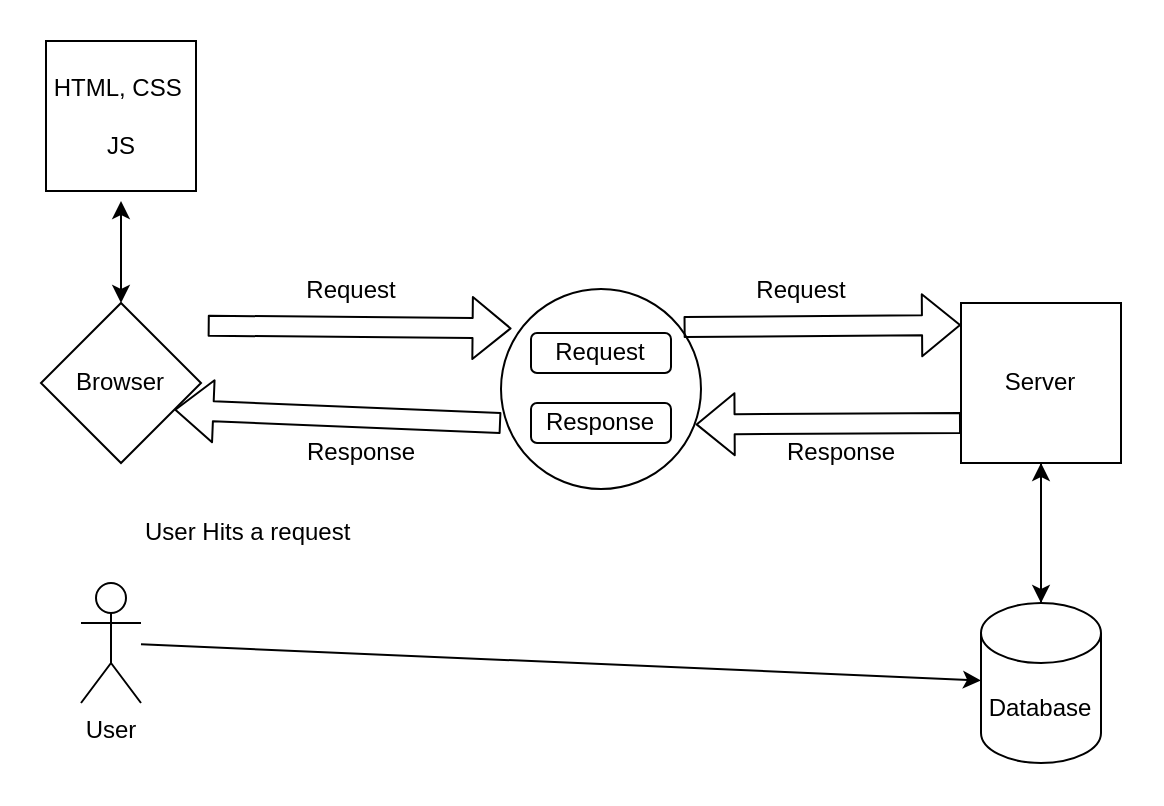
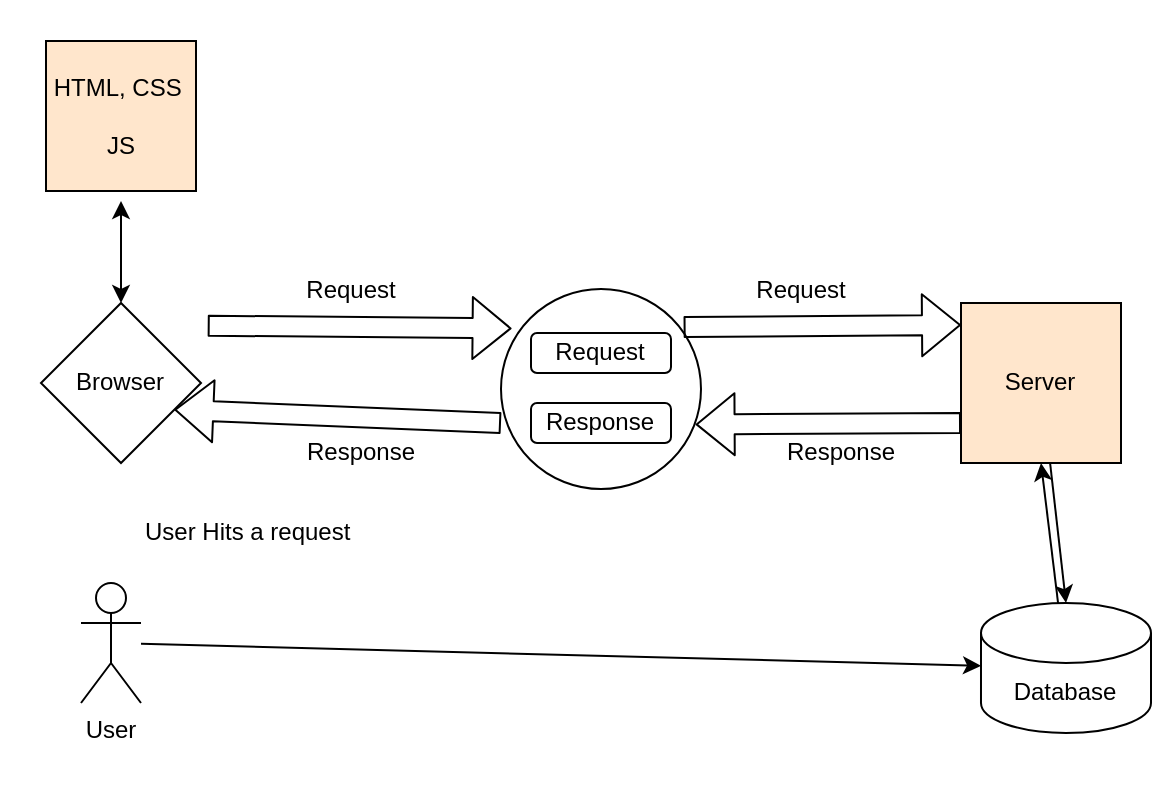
node "HTML, CSS JS": fillcolor #ffffff -> #ffe6cc
node "Server": fillcolor #ffffff -> #ffe6cc
node "Database": size 120x160 -> 170x130
